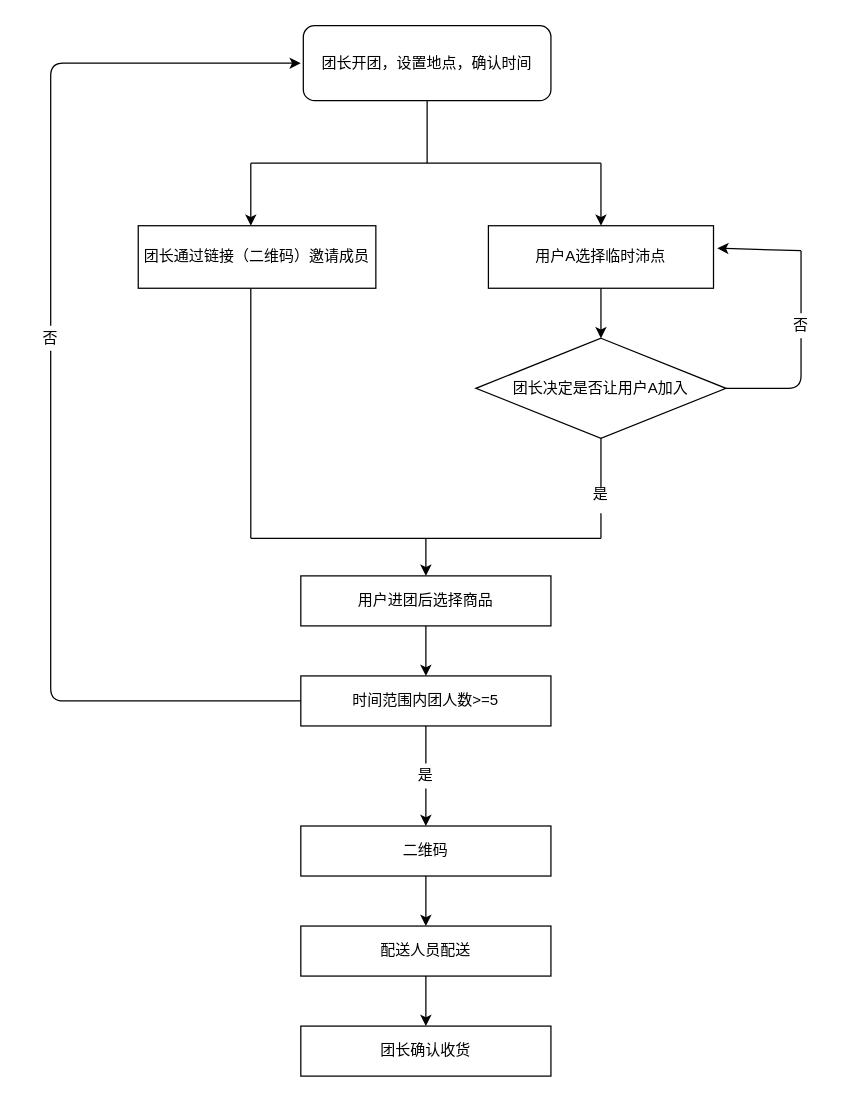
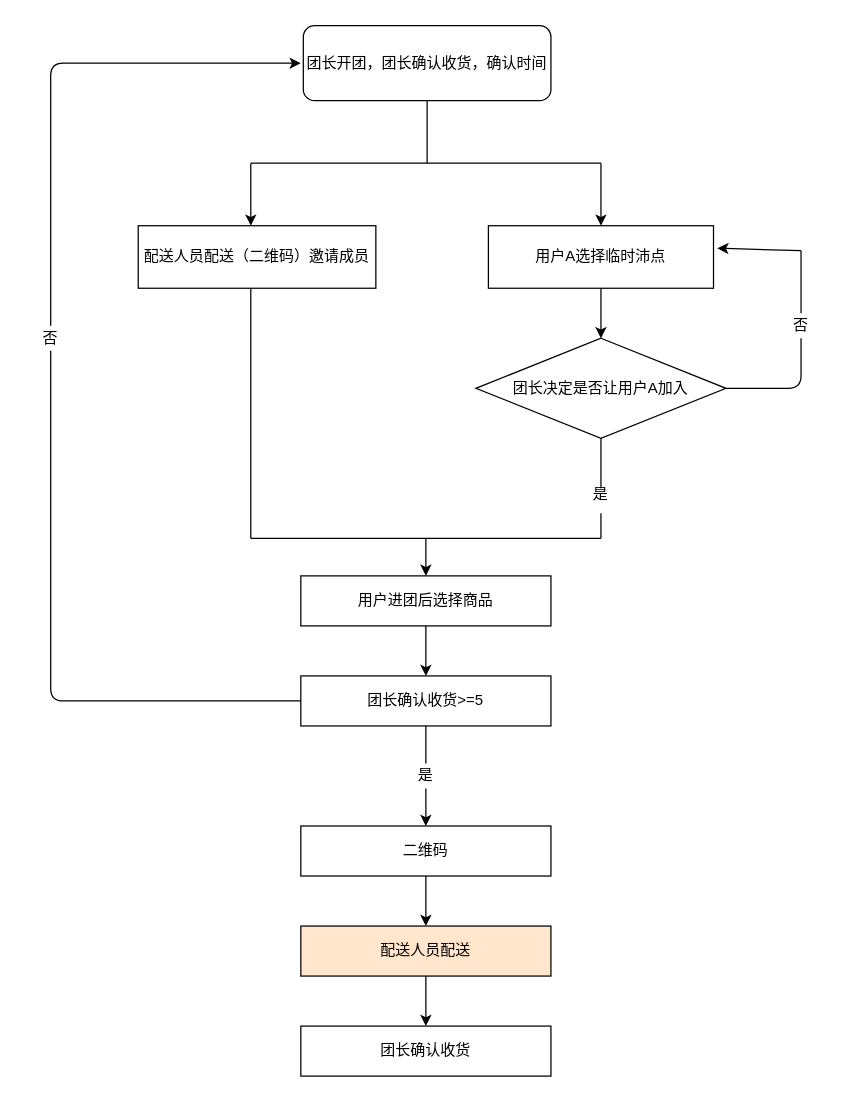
node "团长开团，设置地点，确认时间": label "团长开团，设置地点，确认时间" -> "团长开团，团长确认收货，确认时间"
node "团长通过链接（二维码）邀请成员": label "团长通过链接（二维码）邀请成员" -> "配送人员配送（二维码）邀请成员"
node "时间范围内团人数>=5": label "时间范围内团人数>=5" -> "团长确认收货>=5"
node "配送人员配送": fillcolor #ffffff -> #ffe6cc
